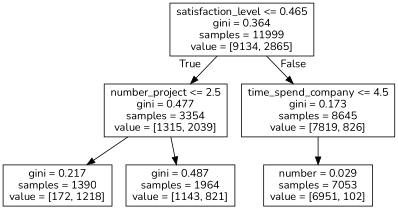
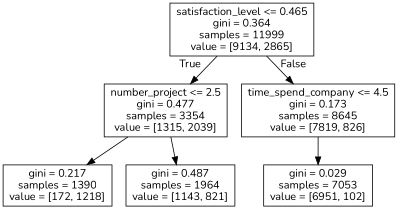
node "number = 0.029 samples = 7053 value = [6951, 102]": label "number = 0.029 samples = 7053 value = [6951, 102]" -> "gini = 0.029 samples = 7053 value = [6951, 102]"
